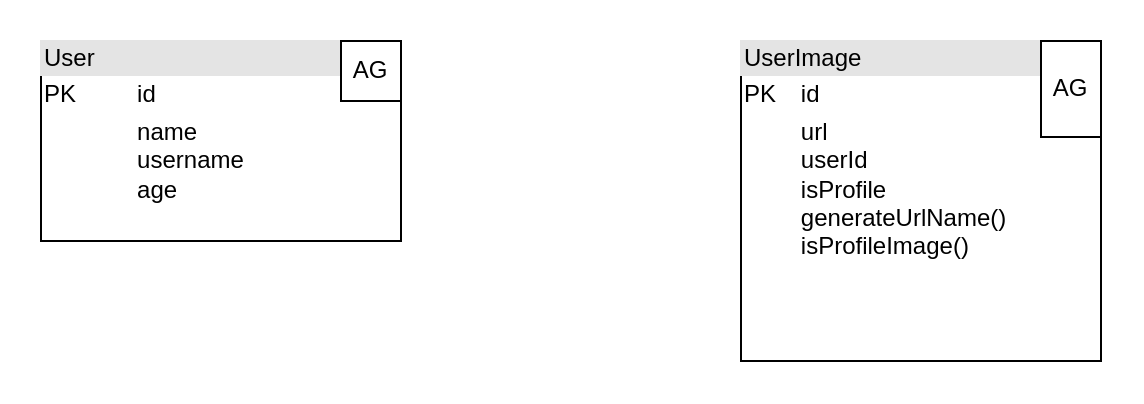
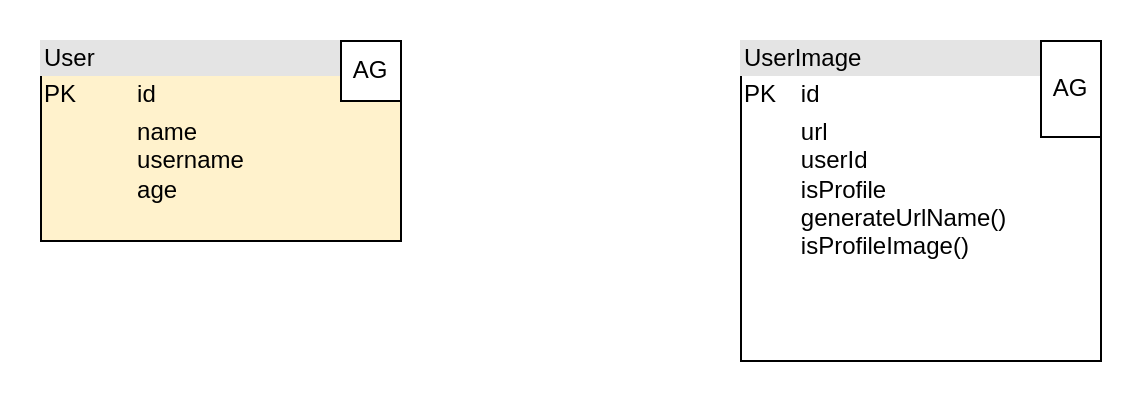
node "User PK id name username age": fillcolor #ffffff -> #fff2cc
